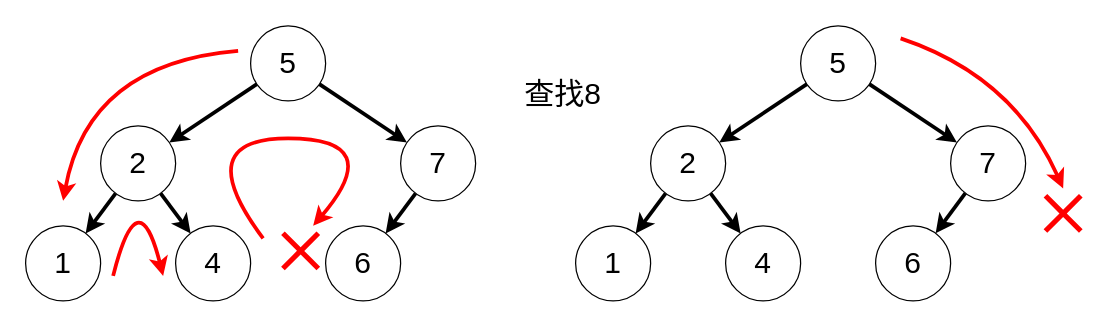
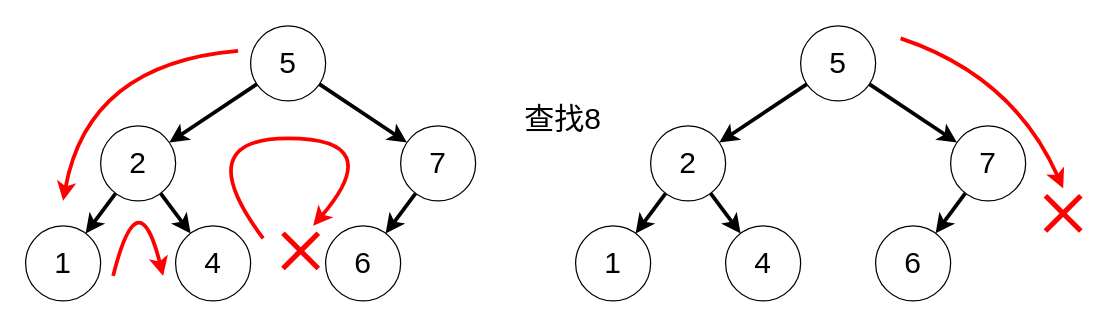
node "查找8": moved (563, 94) -> (563, 119)
